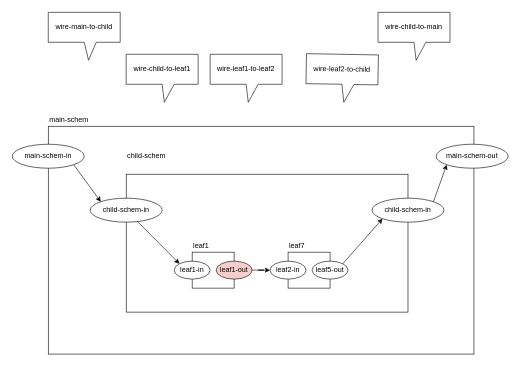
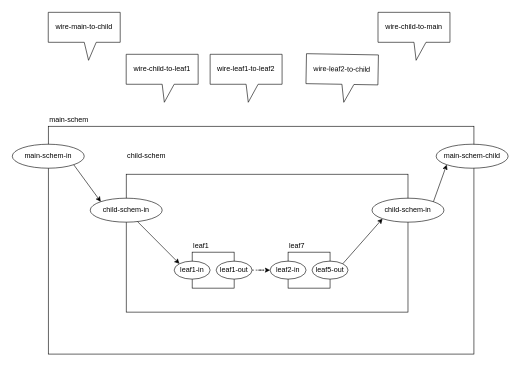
node "main-schem-out": label "main-schem-out" -> "main-schem-child"
node "leaf1-out": fillcolor #f8cecc -> #ffffff
edge "leaf1-out" -> "leaf2-in": style solid -> dashed
